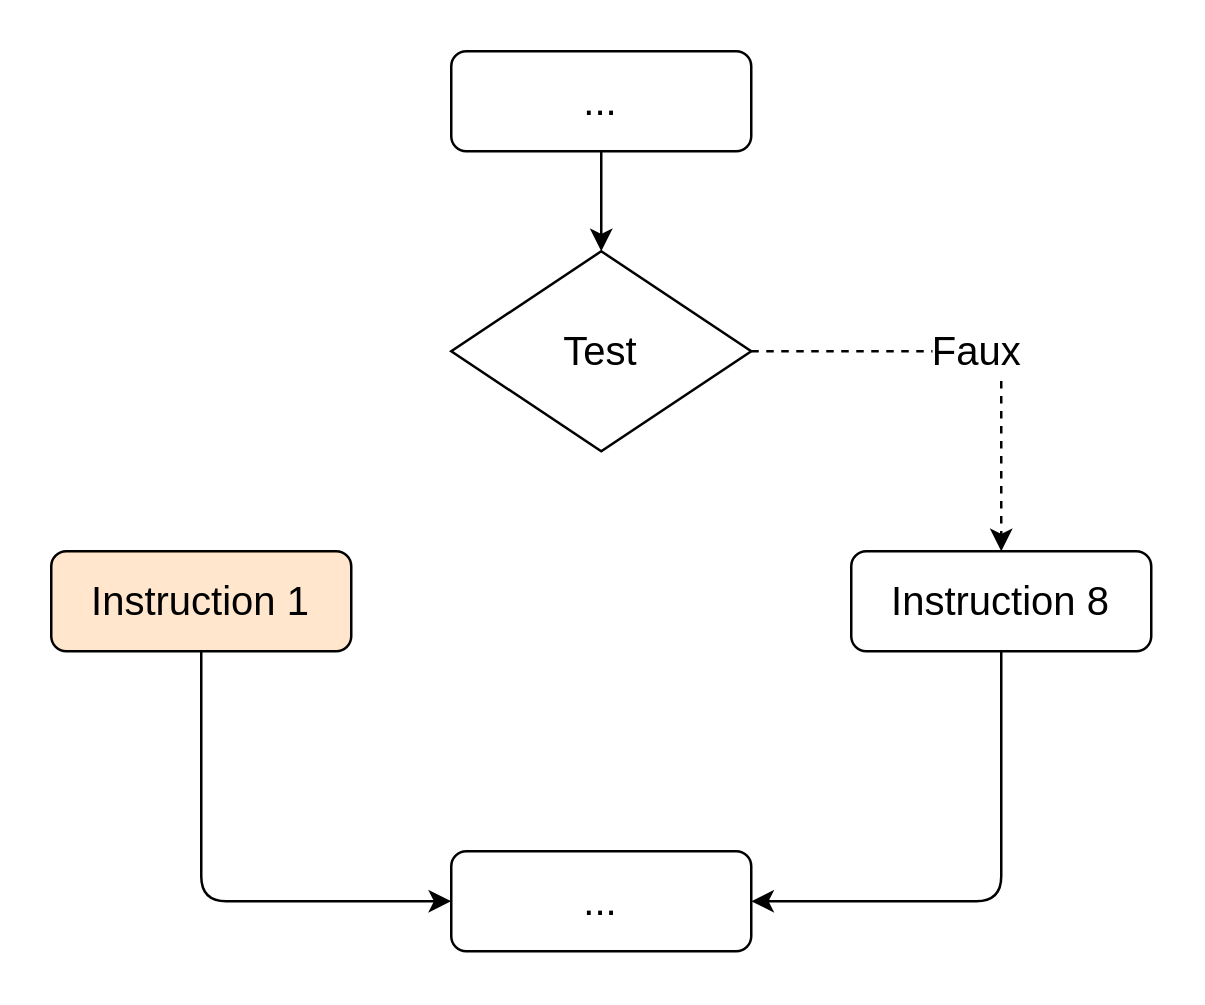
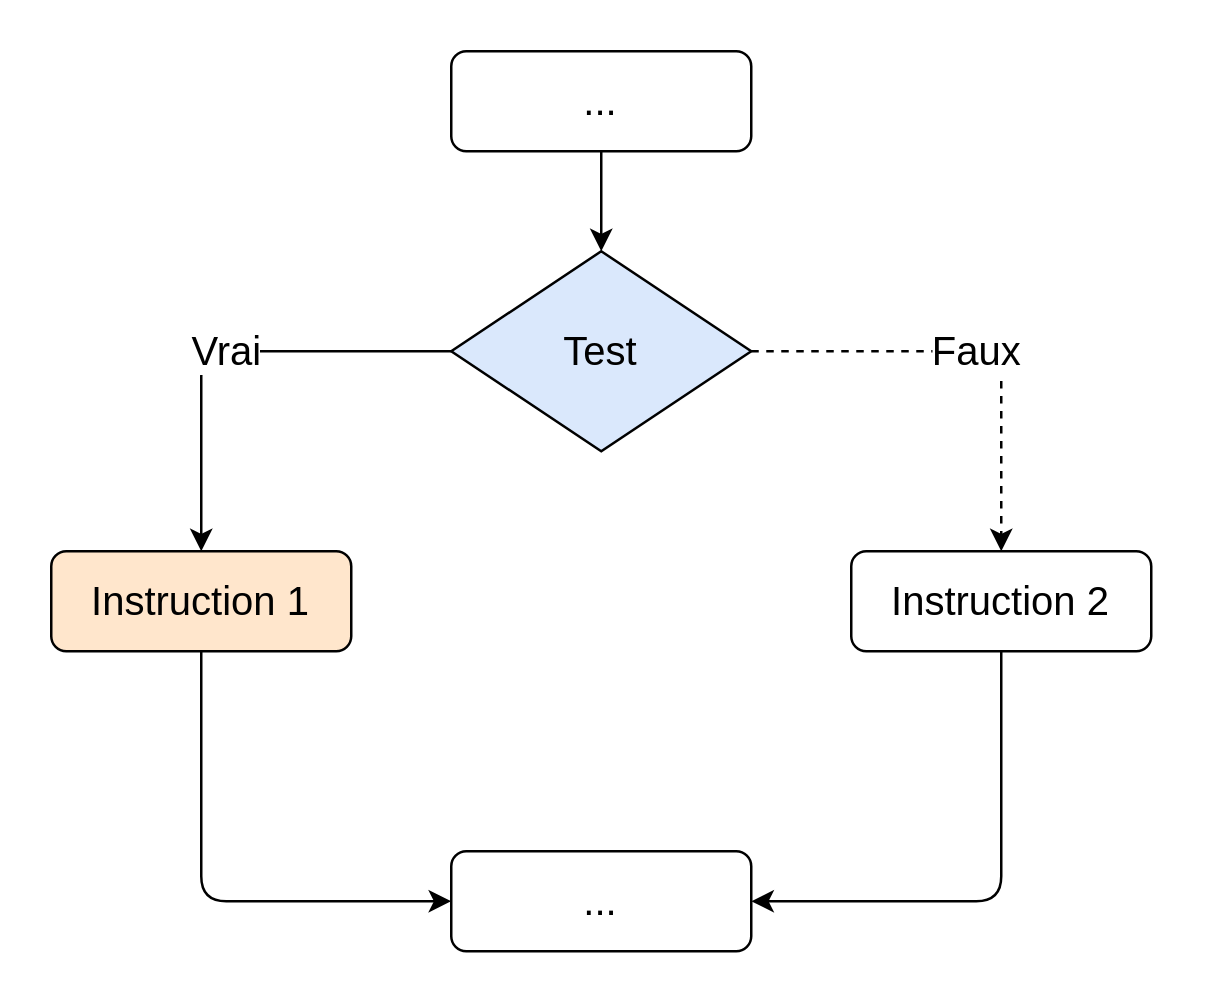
edge "Test" -> "Instruction 1": added, label "Vrai"
node "Test": fillcolor #ffffff -> #dae8fc
node "Instruction 8": label "Instruction 8" -> "Instruction 2"
